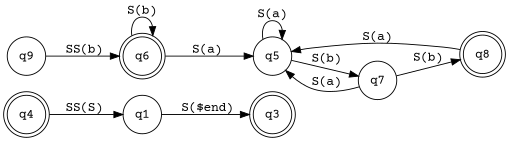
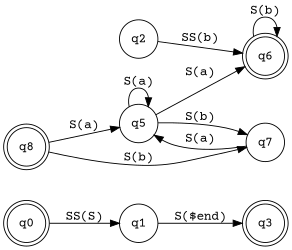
node "q9": label "q9" -> "q2"
edge "q6" -> "q5": reversed
edge "q7" -> "q8": reversed
node "q4": label "q4" -> "q0"
